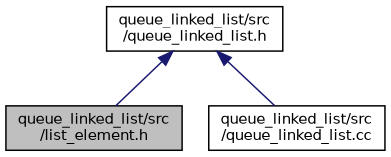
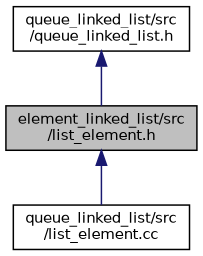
node "queue_linked_list/src /list_element.h": label "queue_linked_list/src /list_element.h" -> "element_linked_list/src /list_element.h"
node "queue_linked_list/src /queue_linked_list.cc": removed
node "queue_linked_list/src /list_element.cc": added
